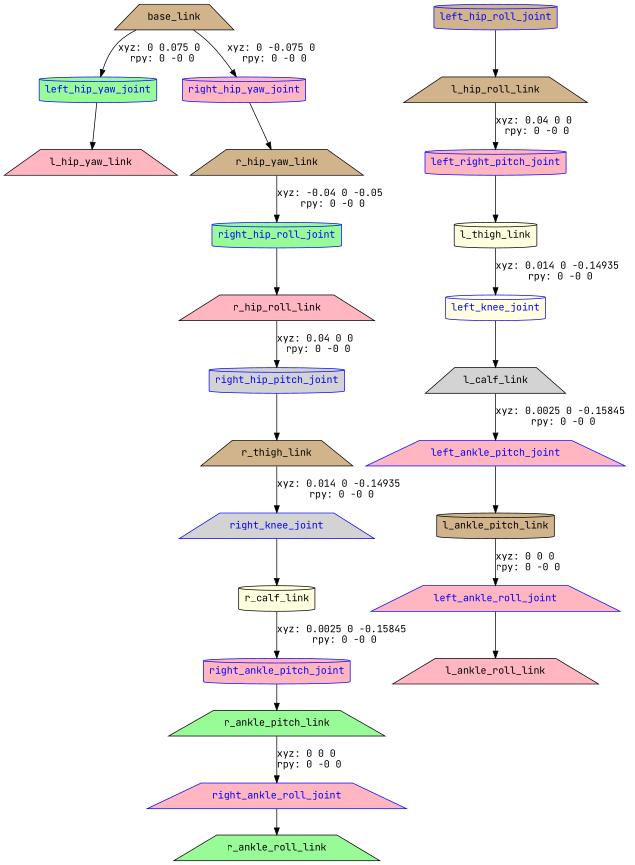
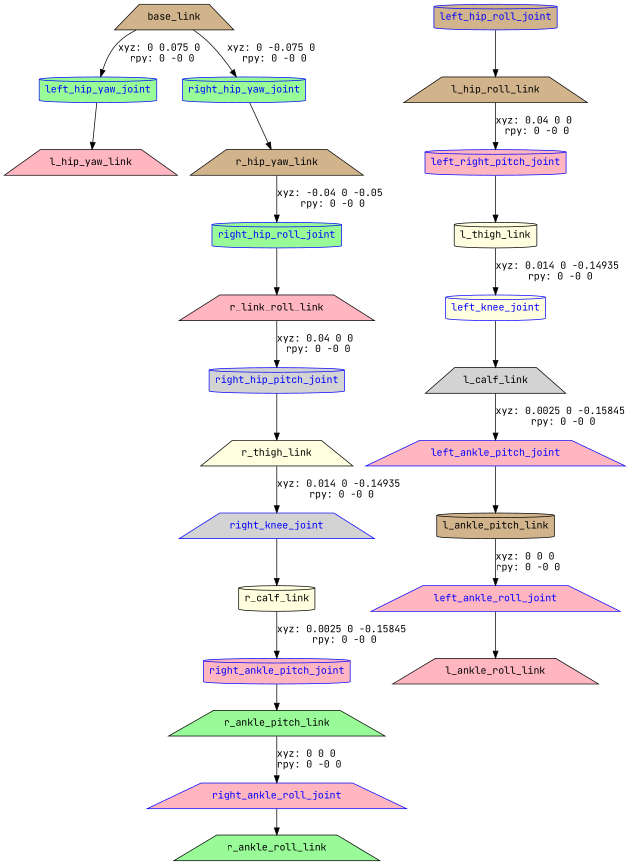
node "right_hip_yaw_joint": fillcolor lightpink -> palegreen
node "r_hip_roll_link": label "r_hip_roll_link" -> "r_link_roll_link"
node "r_thigh_link": fillcolor tan -> lightyellow
